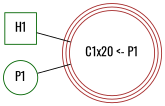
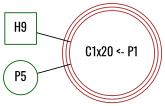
node "H1": label "H1" -> "H9"
node "P1": label "P1" -> "P5"
